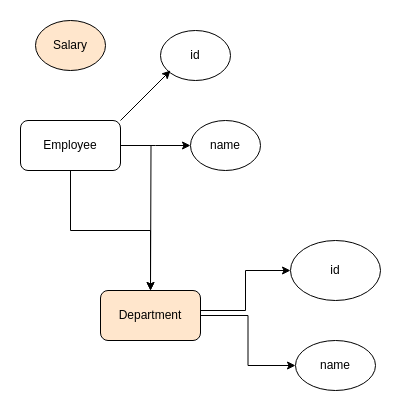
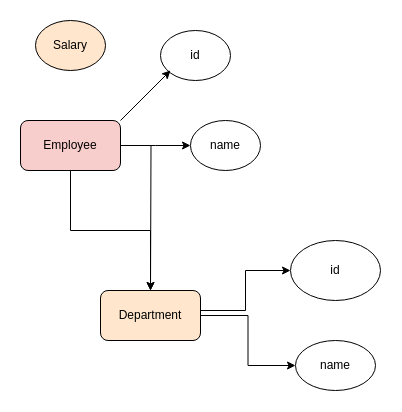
node "Employee": fillcolor #ffffff -> #f8cecc
